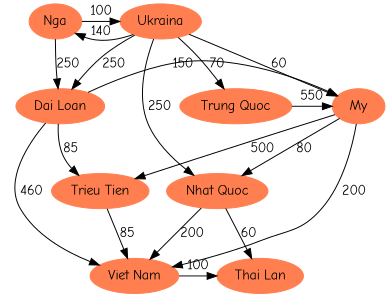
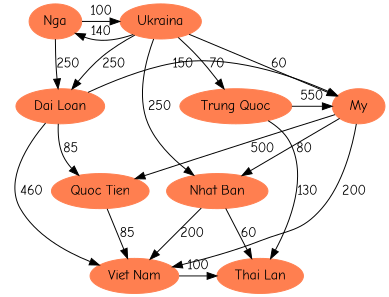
edge "Trung Quoc" -> "Thai Lan": added, label "130"
node "Trieu Tien": label "Trieu Tien" -> "Quoc Tien"
node "Nhat Quoc": label "Nhat Quoc" -> "Nhat Ban"
